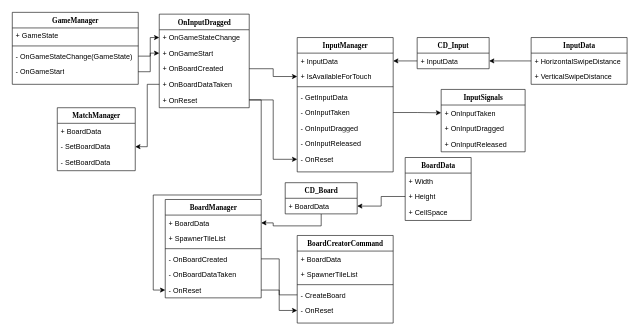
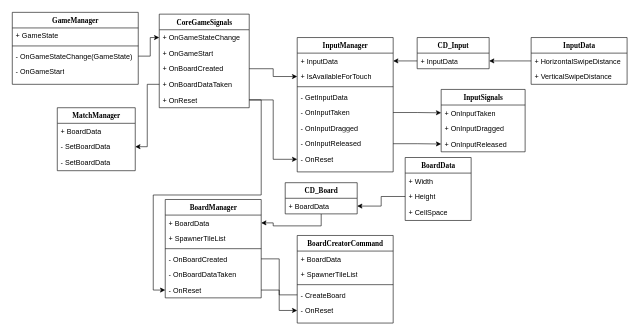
node "OnInputDragged": label "OnInputDragged" -> "CoreGameSignals"
edge "- OnGameStart" -> "+ OnGameStart": removed
edge "- OnInputReleased" -> "+ OnInputReleased": added
